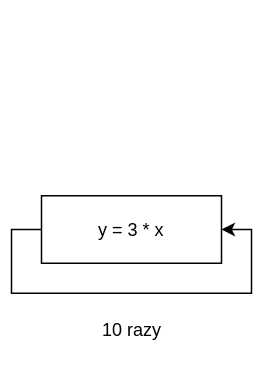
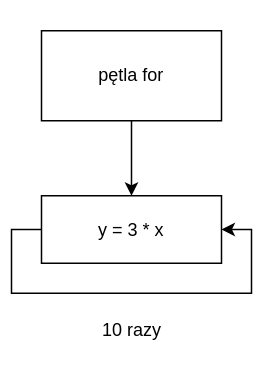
node "pętla for": added
edge "pętla for" -> "y = 3 * x": added
